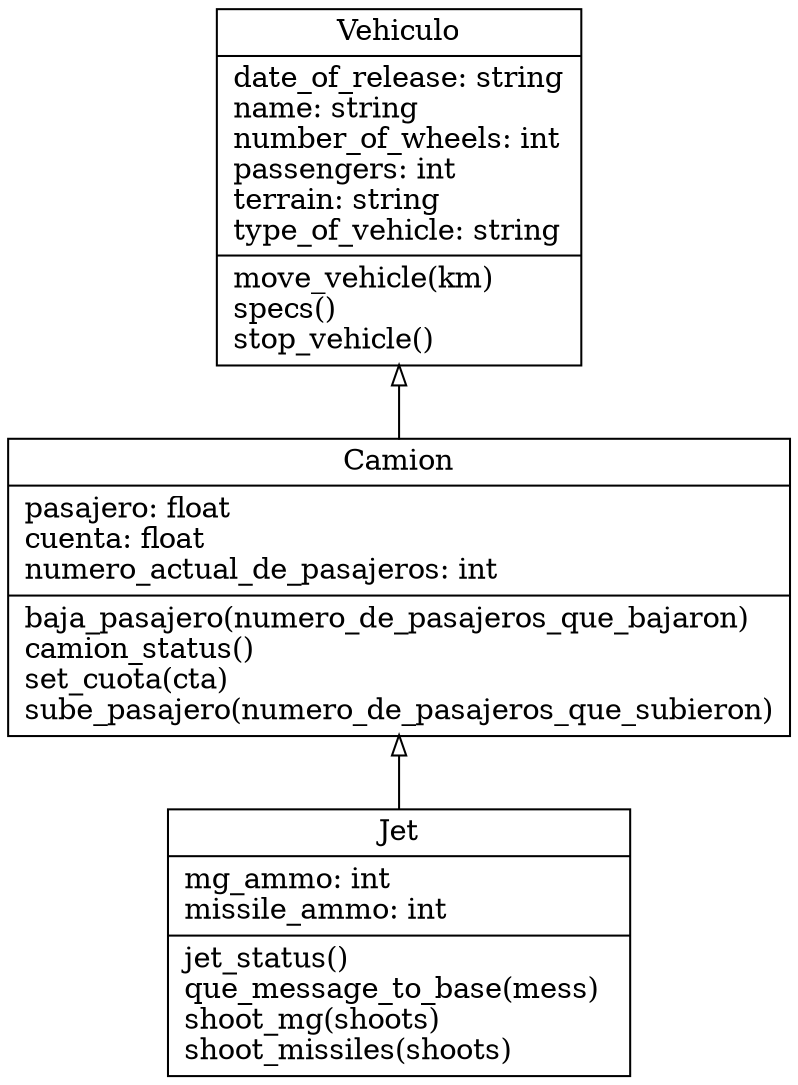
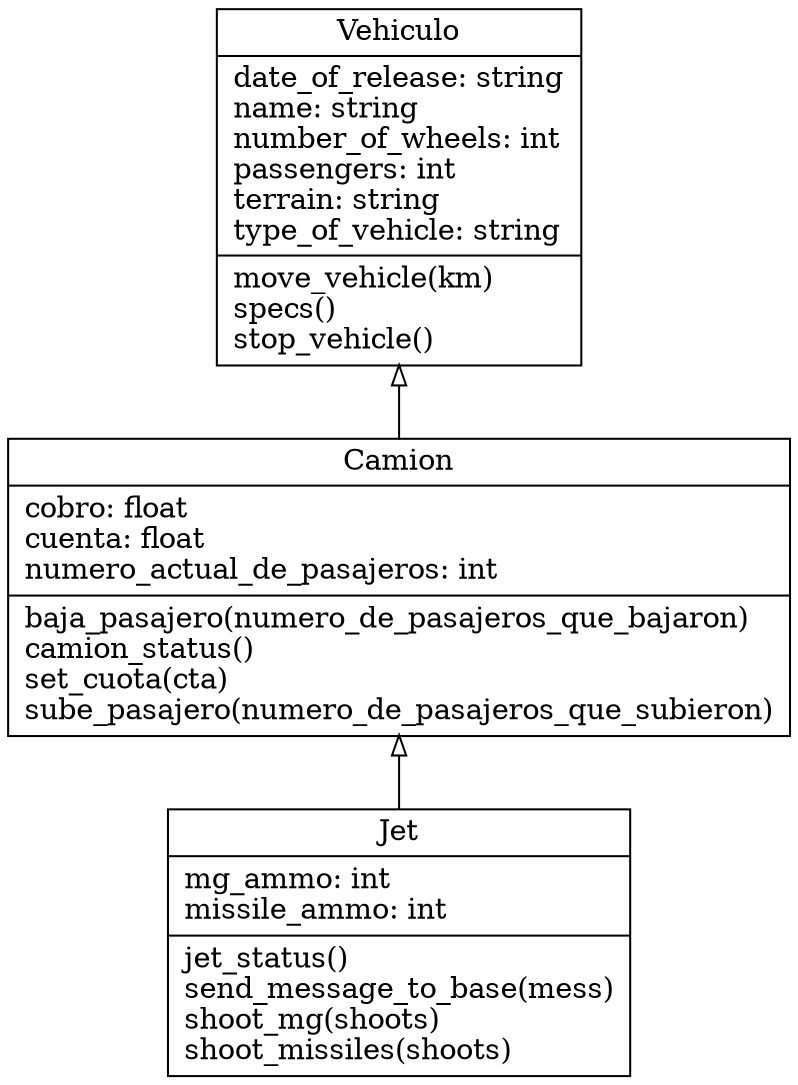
node "Camion": text "pasajero: float" -> "cobro: float"
node "Jet": text "que_message_to_base(mess)" -> "send_message_to_base(mess)"
